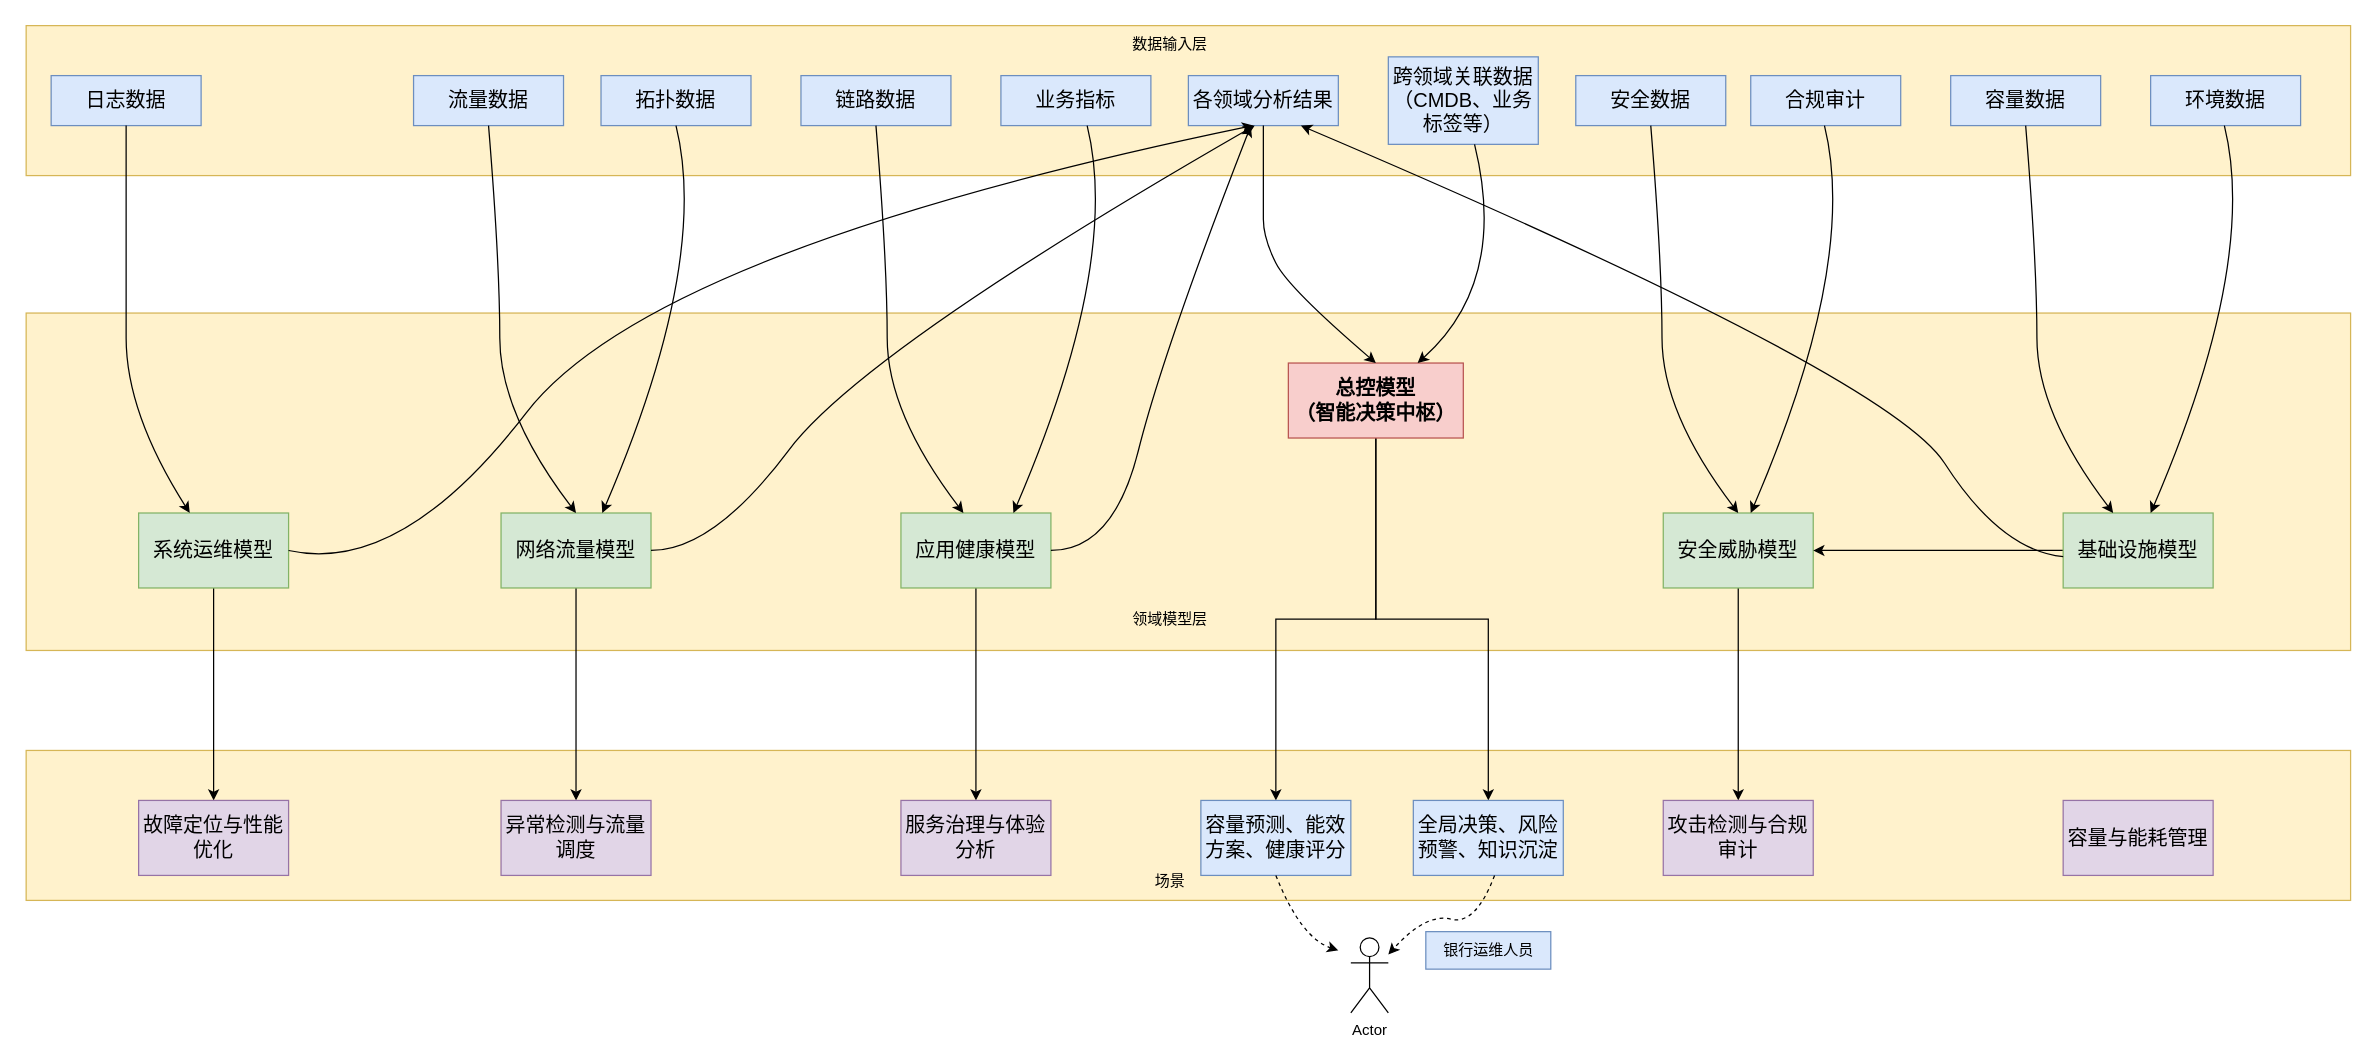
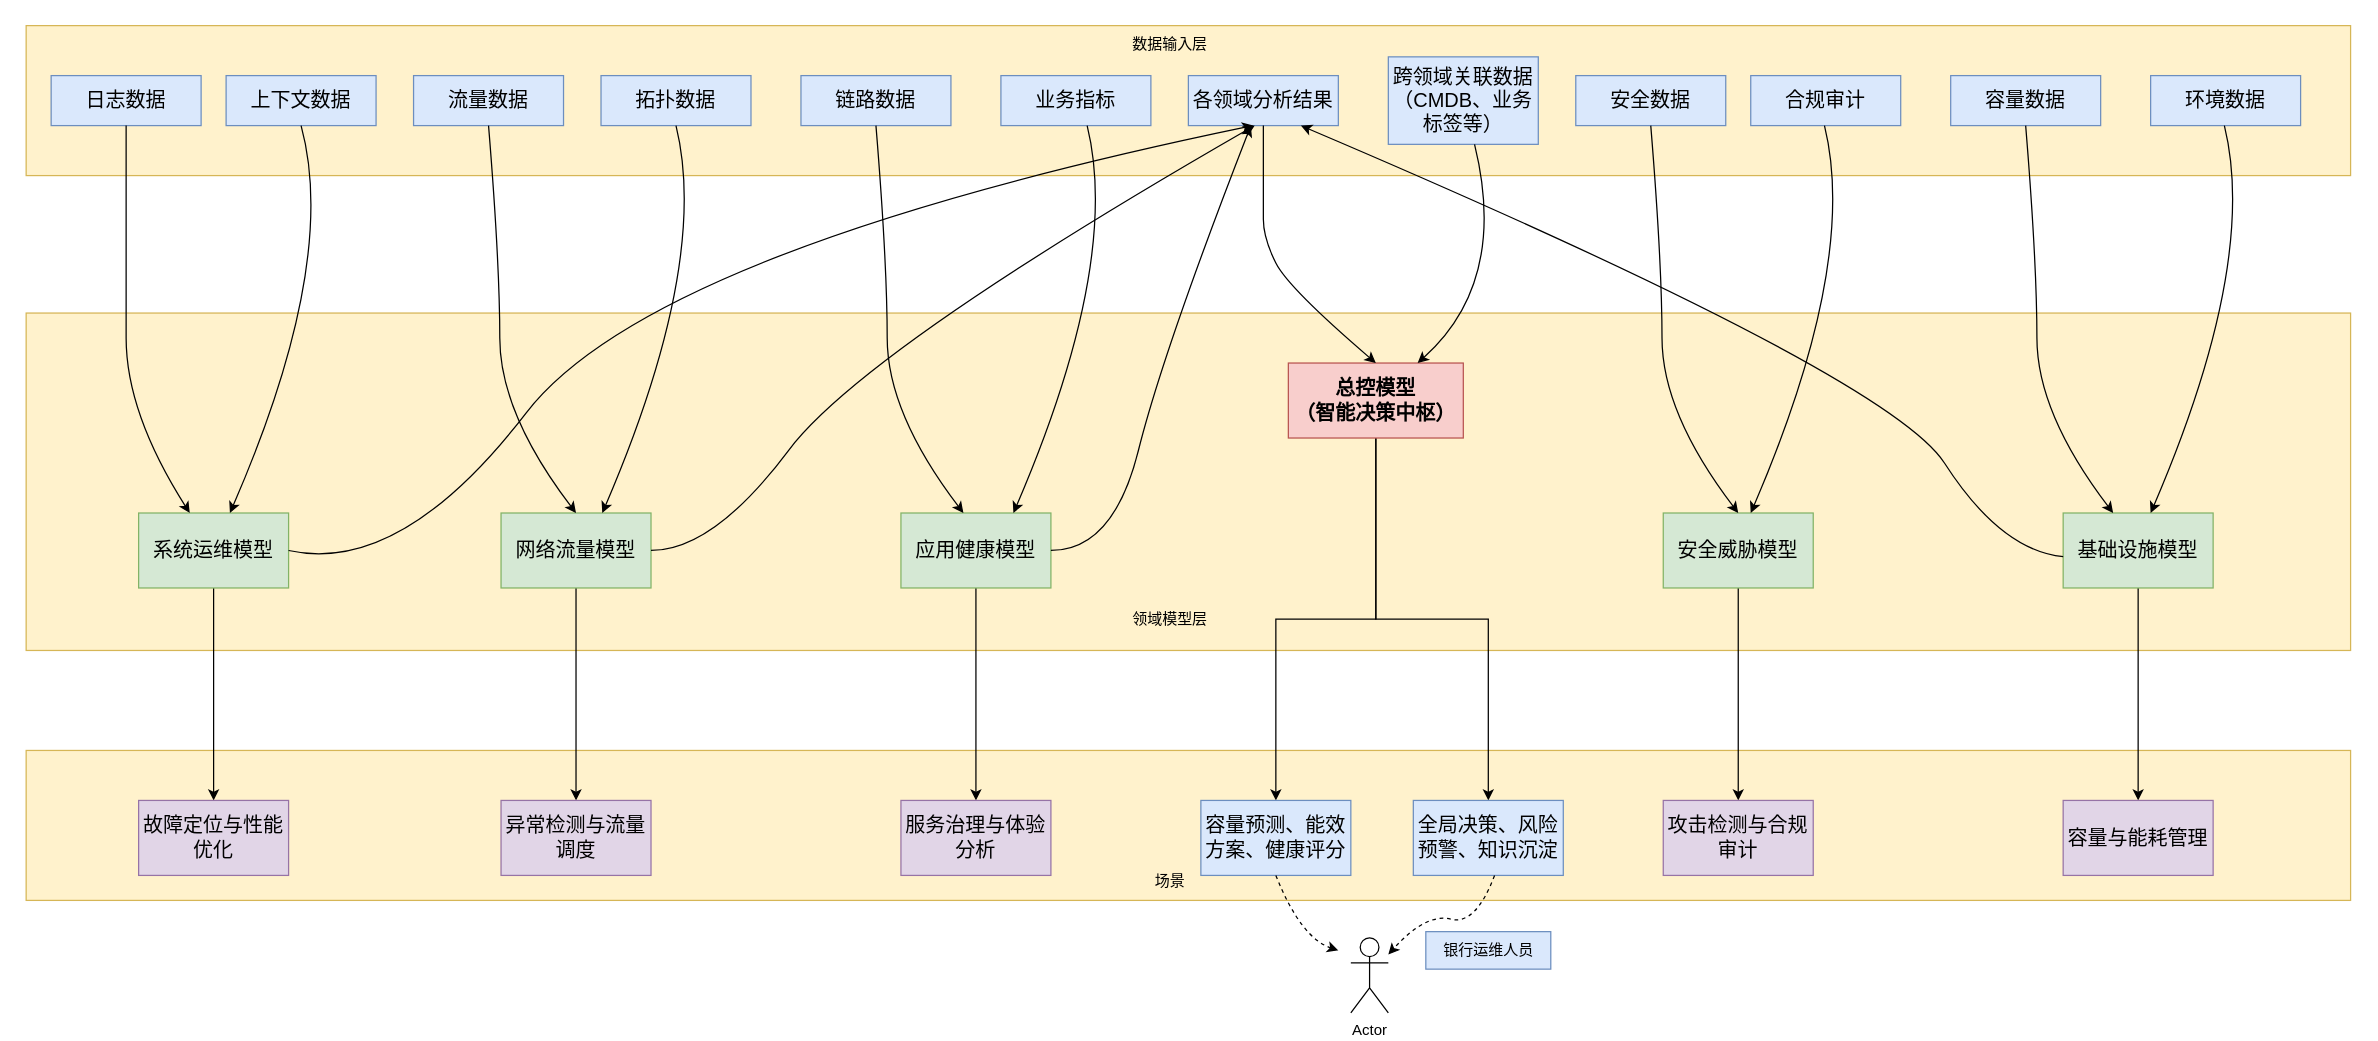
node "上下文数据": added
edge "上下文数据" -> "系统运维模型": added
edge "基础设施模型" -> "安全威胁模型": now "基础设施模型" -> "容量与能耗管理"
